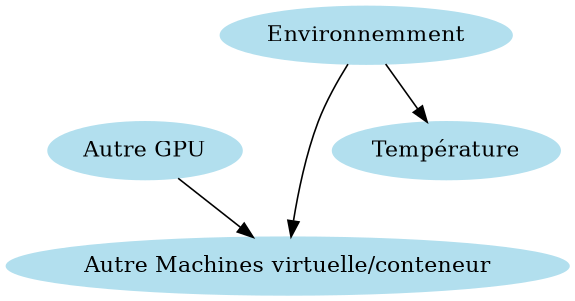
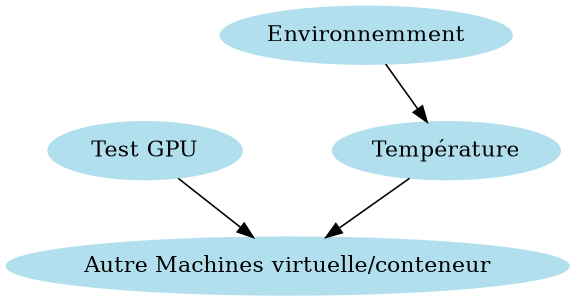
edge "Environnemment" -> "Autre Machines virtuelle/conteneur": now "Température" -> "Autre Machines virtuelle/conteneur"
node "Autre GPU": label "Autre GPU" -> "Test GPU"
